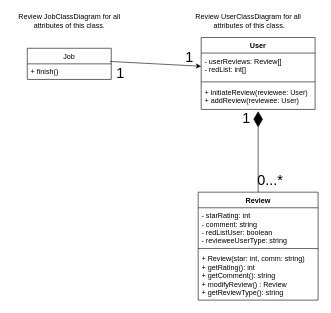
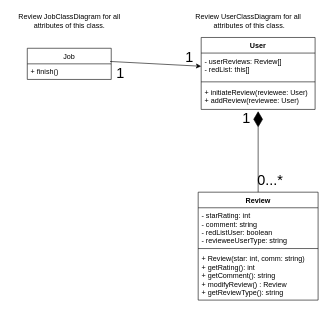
node "- userReviews: Review[] - redList: int[]": label "- userReviews: Review[] - redList: int[]" -> "- userReviews: Review[] - redList: this[]"
